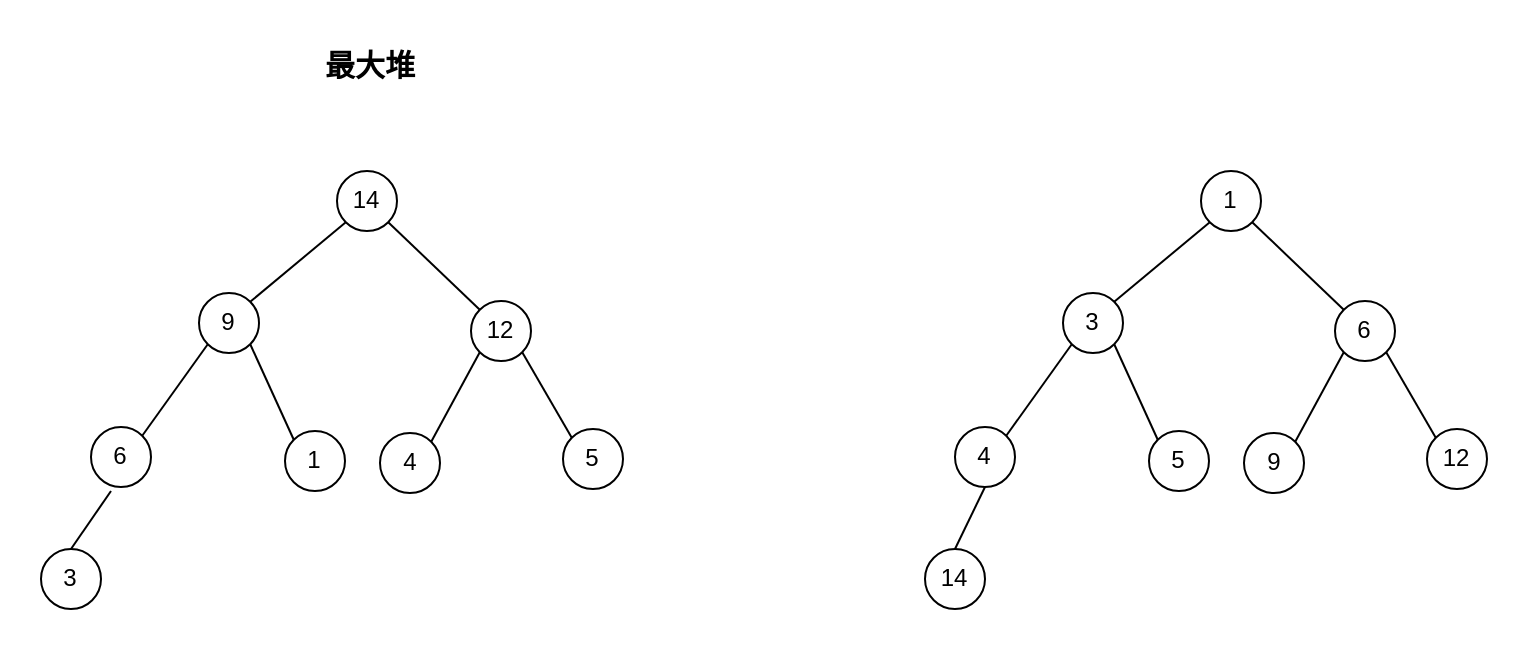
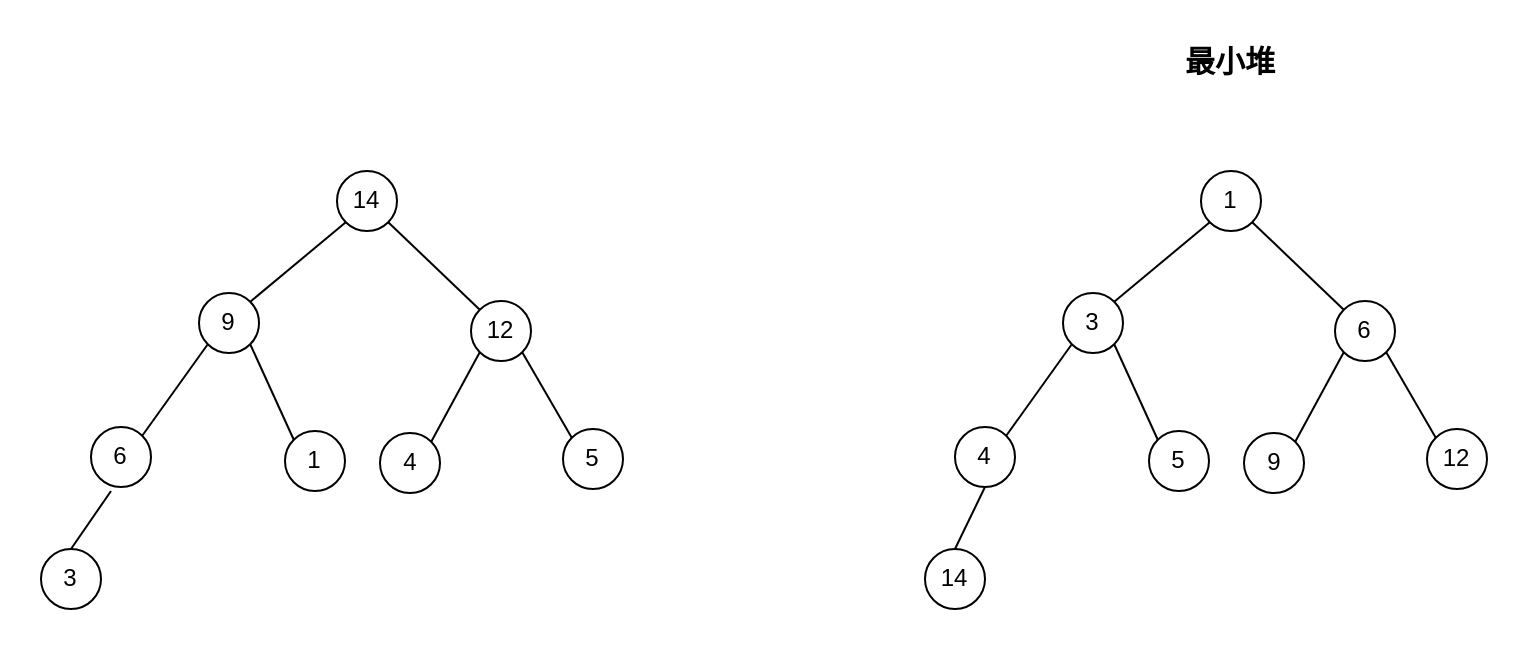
node "最小堆": added
node "最大堆": removed
